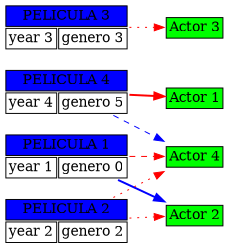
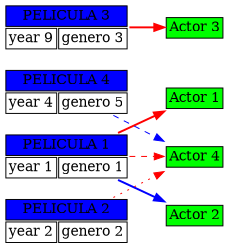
edge "PELICULA 3" -> "Actor 3": style dotted -> bold
node "PELICULA 3": text "year 3" -> "year 9"
edge "PELICULA 4" -> "Actor 1": now "PELICULA 1" -> "Actor 1"
node "PELICULA 1": text "genero 0" -> "genero 1"
edge "PELICULA 2" -> "Actor 2": removed
